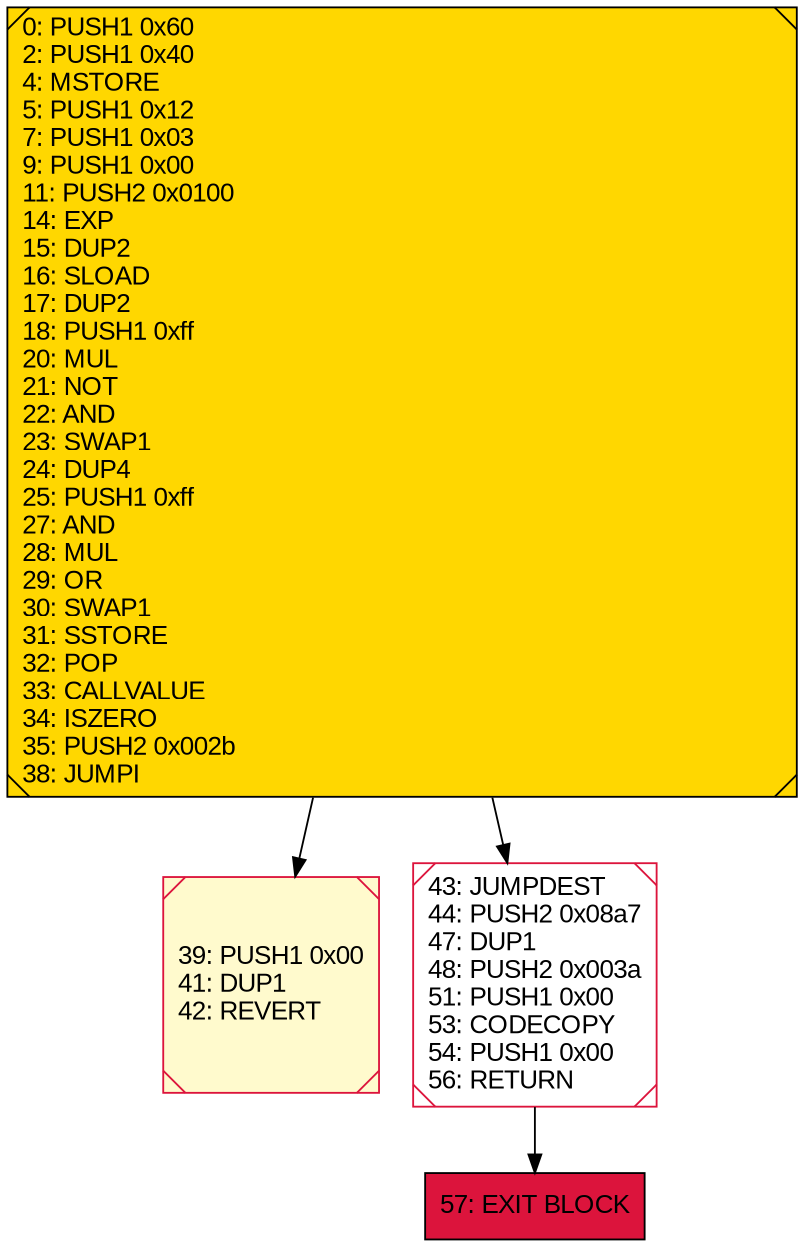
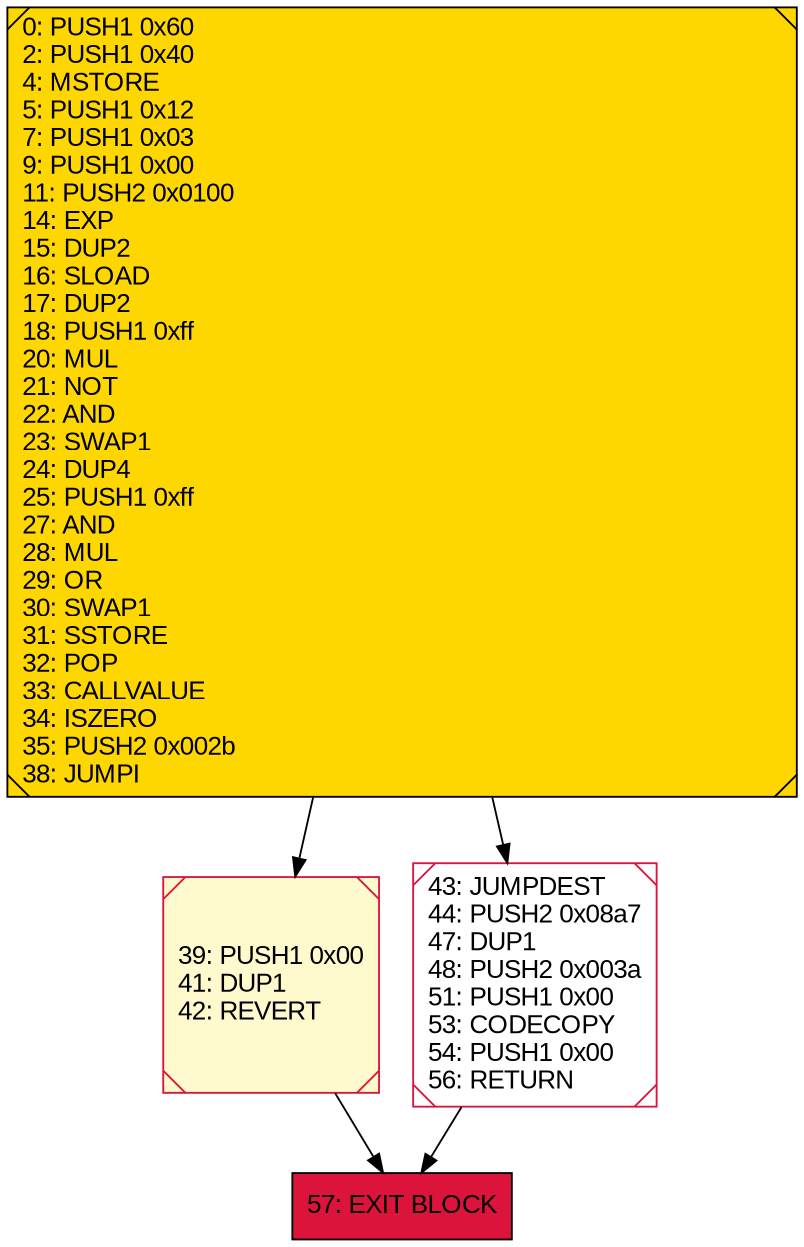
edge "39: PUSH1 0x00 41: DUP1 42: REVERT" -> "57: EXIT BLOCK": added
